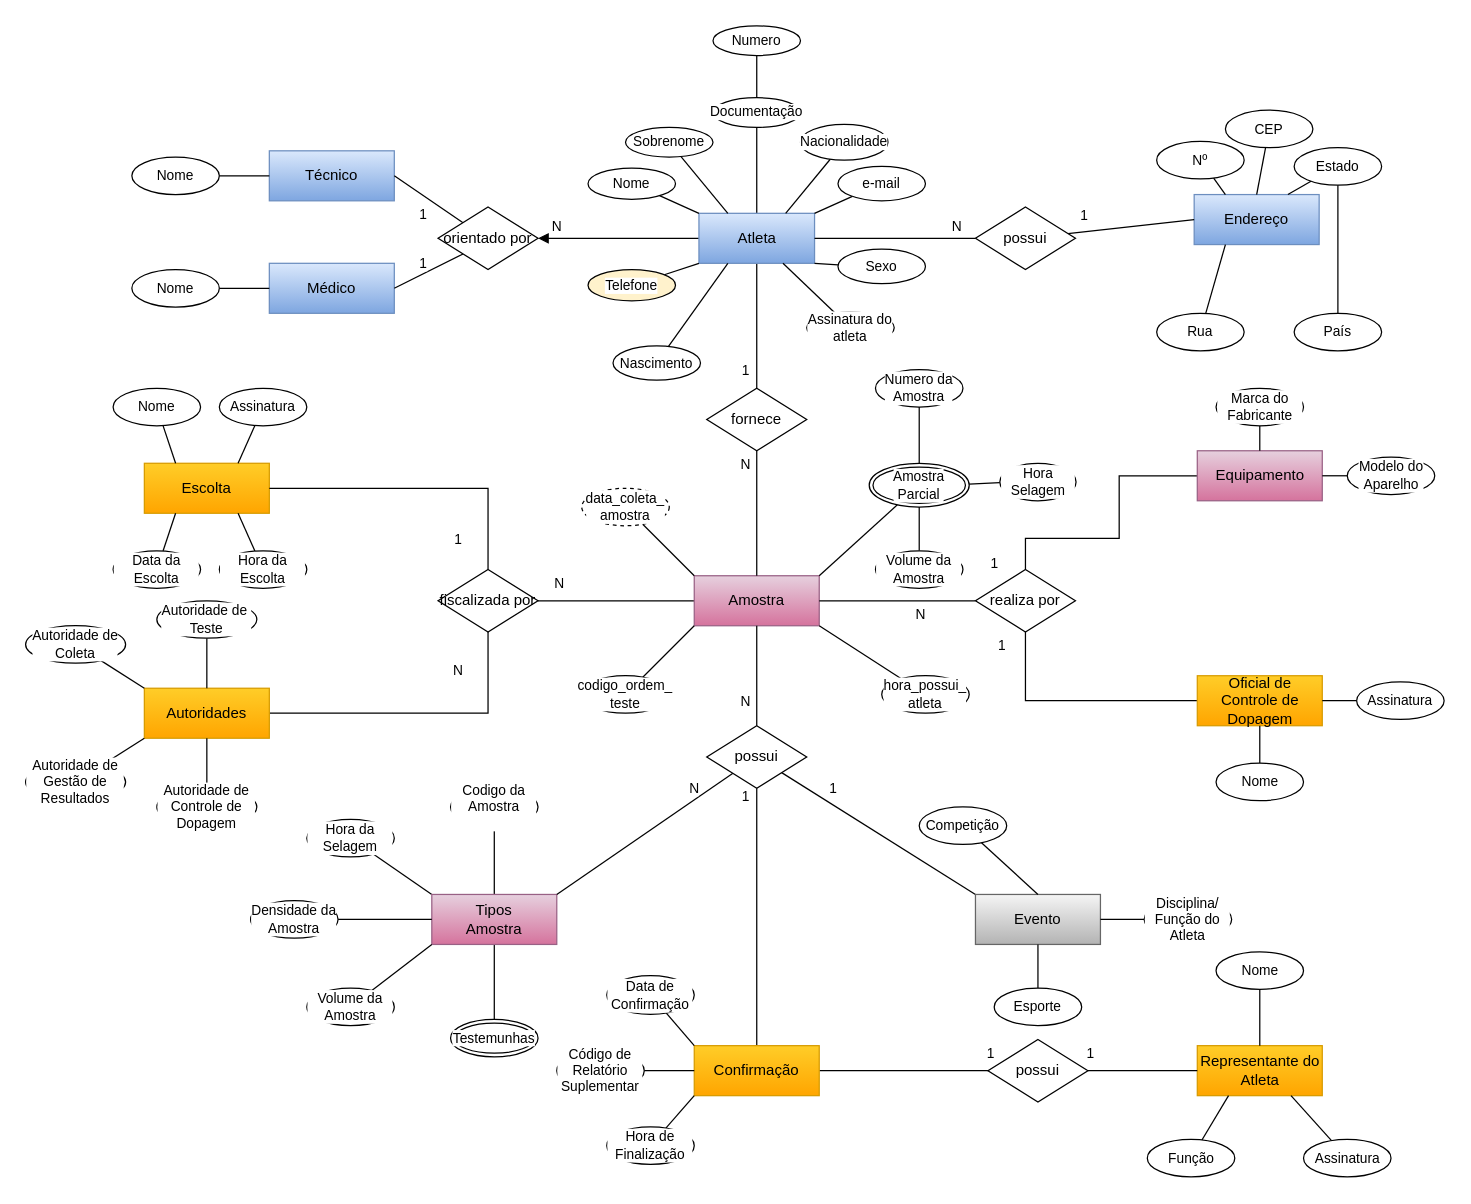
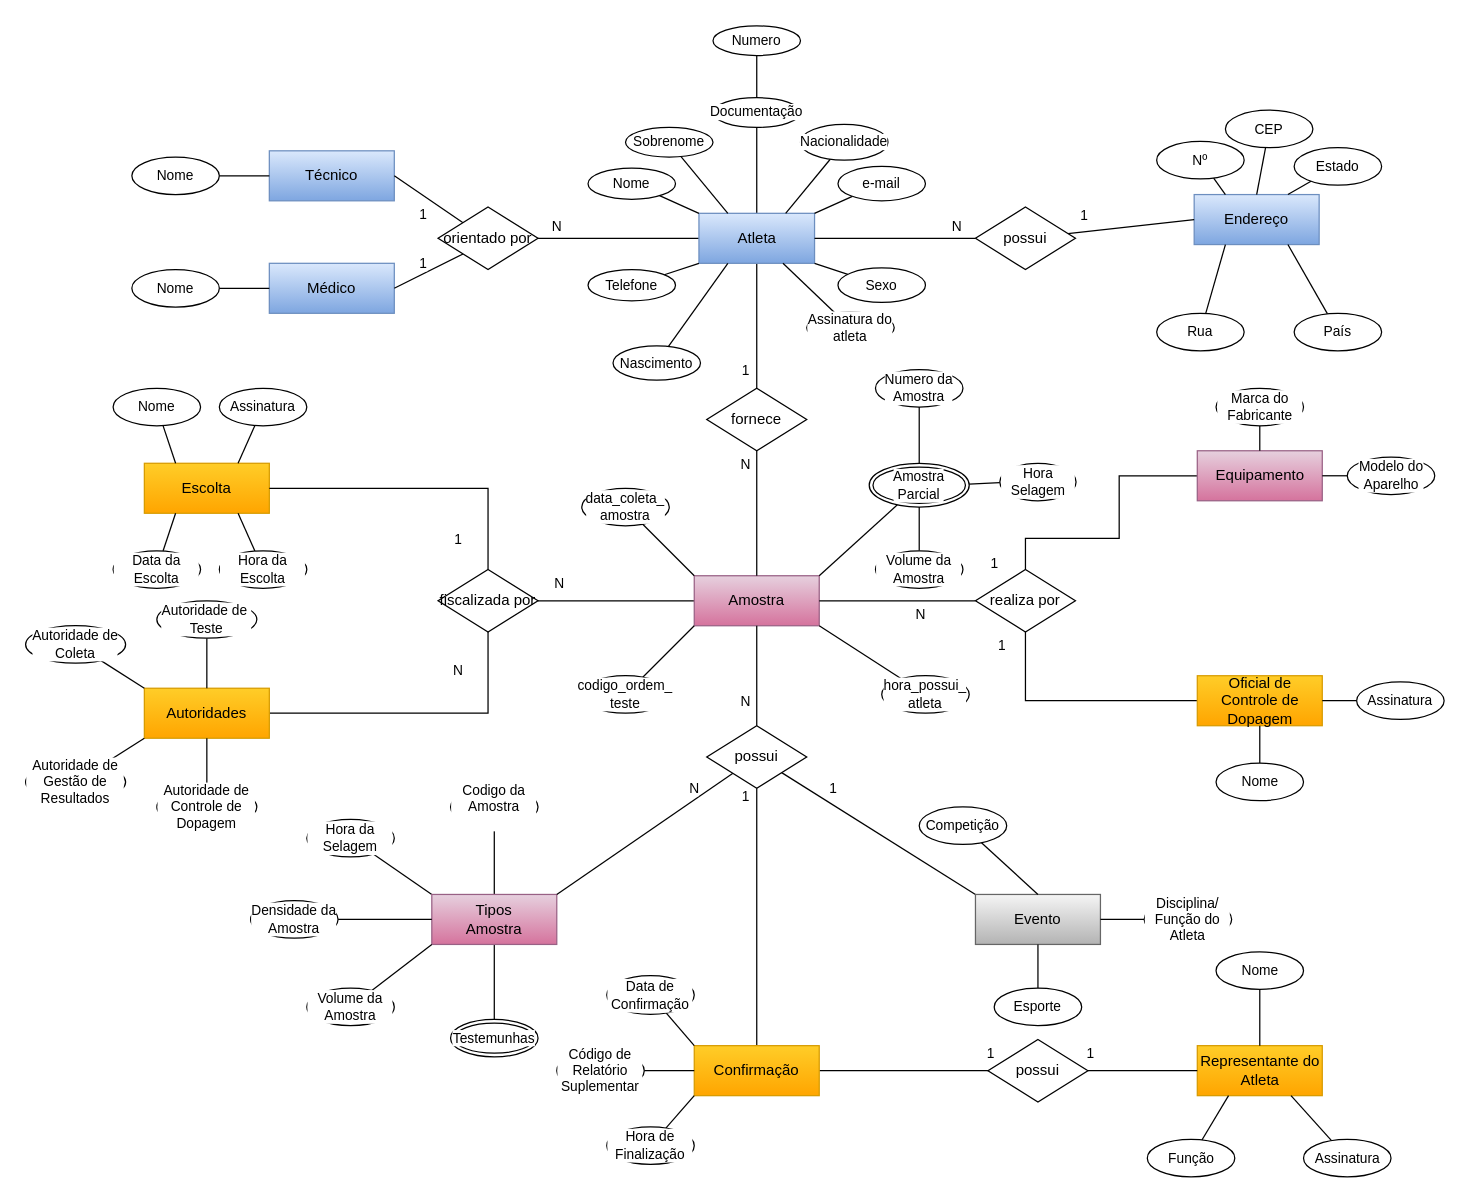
edge "Atleta" -> "orientado por": arrowhead block -> none
edge "Estado" -- "País": now "Endereço" -- "País"
node "Sexo": moved (882, 266) -> (882, 285)
node "Telefone": fillcolor #fff2cc -> #ffffff
node "data_coleta_ amostra": style dashed -> solid
